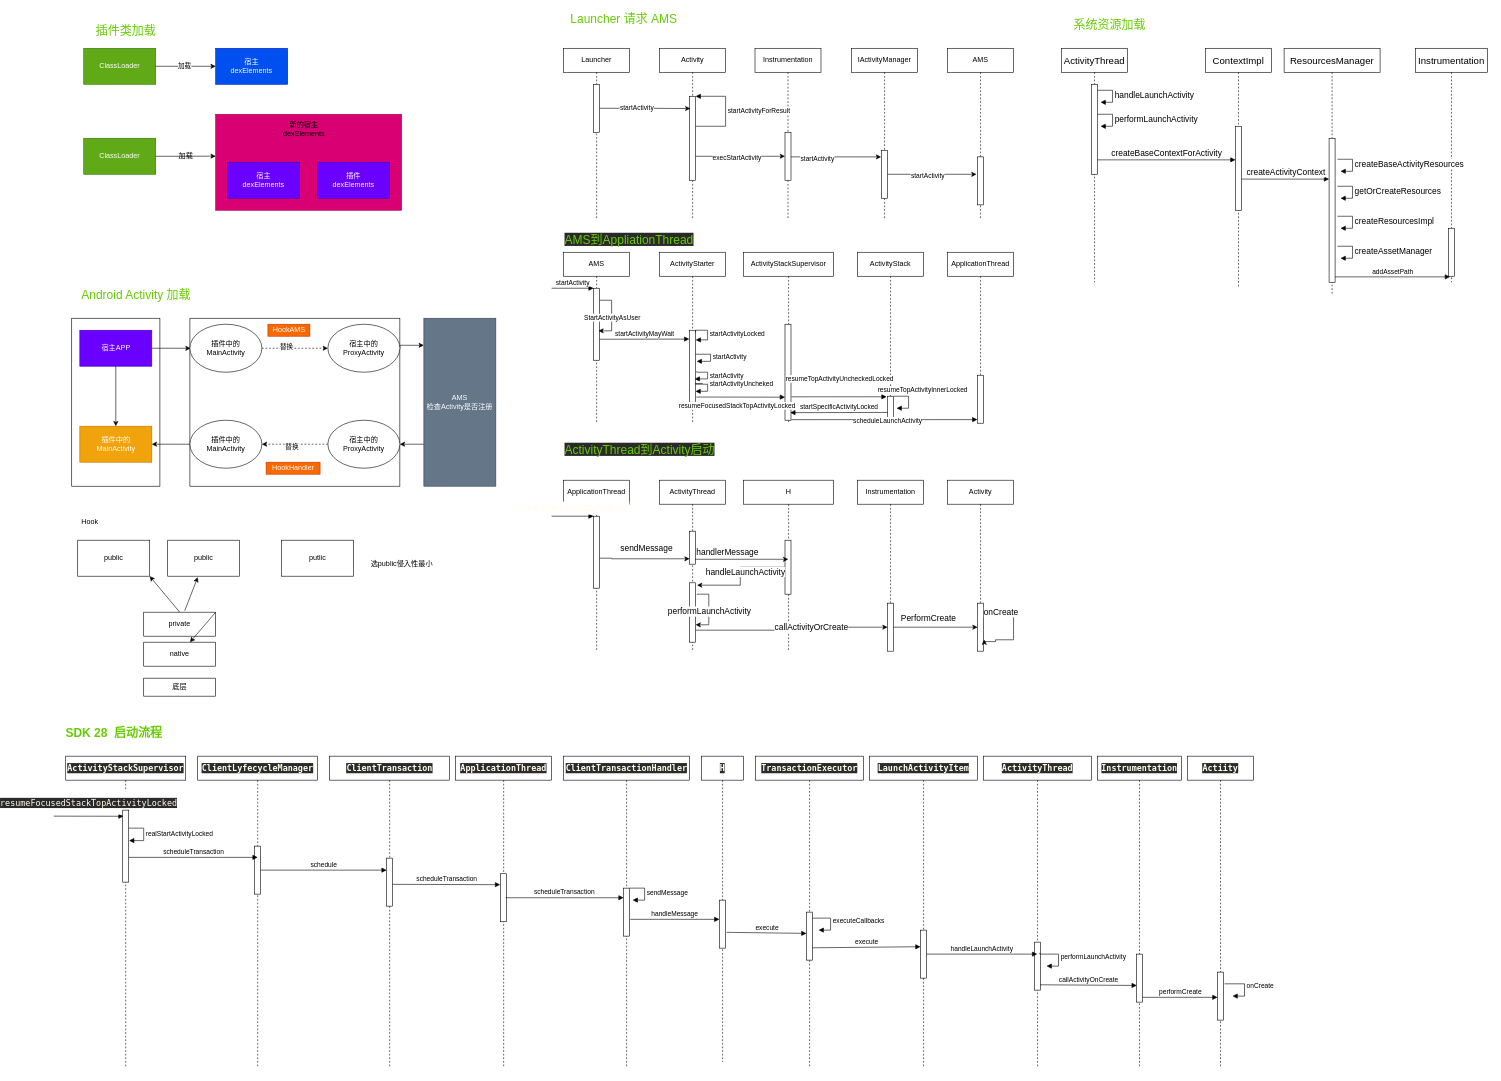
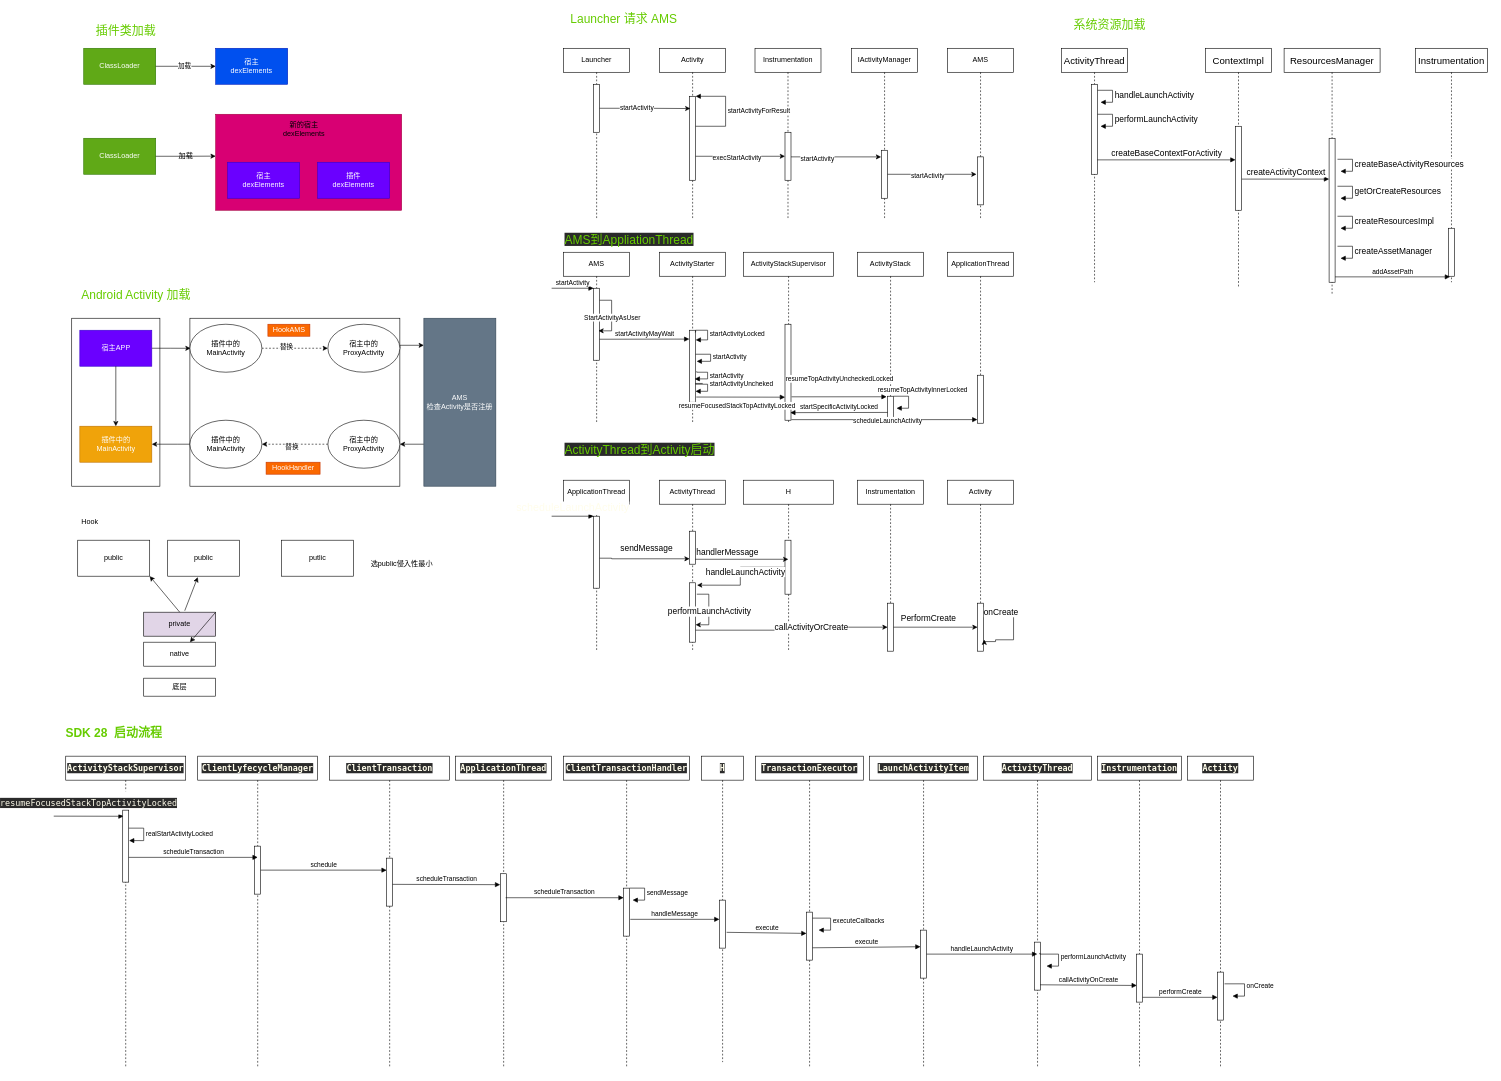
node "private": fillcolor #ffffff -> #e1d5e7
